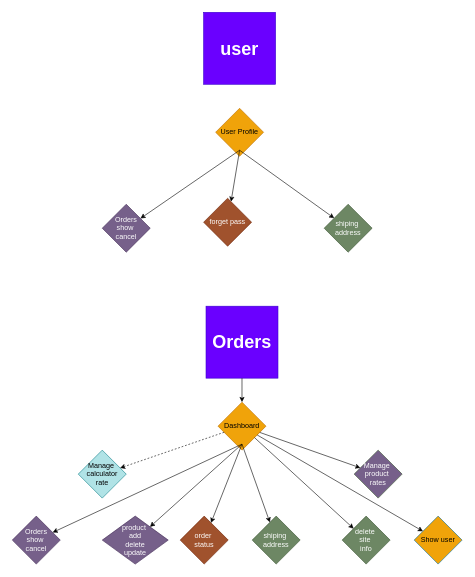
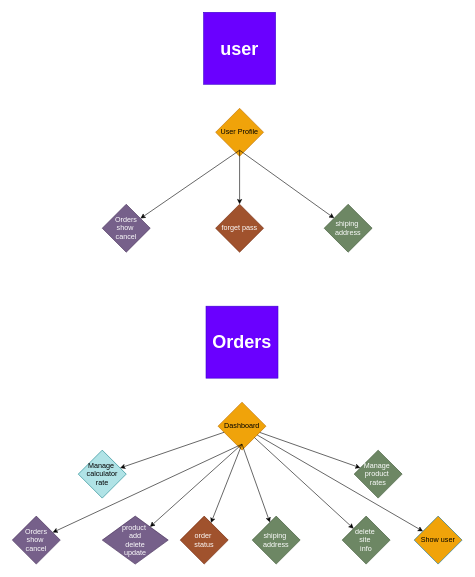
node "forget pass": moved (228, 222) -> (240, 228)
edge "Orders" -> "Dashboard": removed
edge "Dashboard" -> "Manage calculator rate": style dashed -> solid
node "Manage product rates": fillcolor #76608a -> #6d8764
